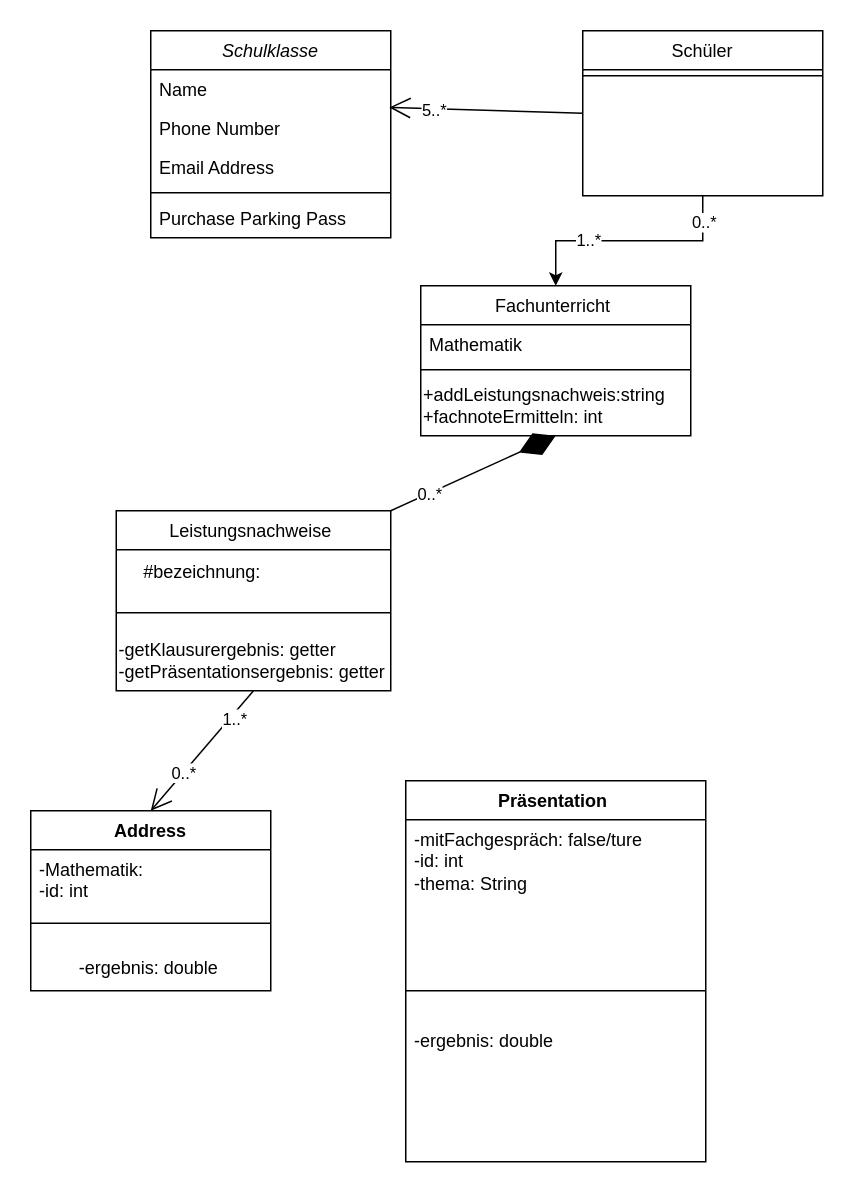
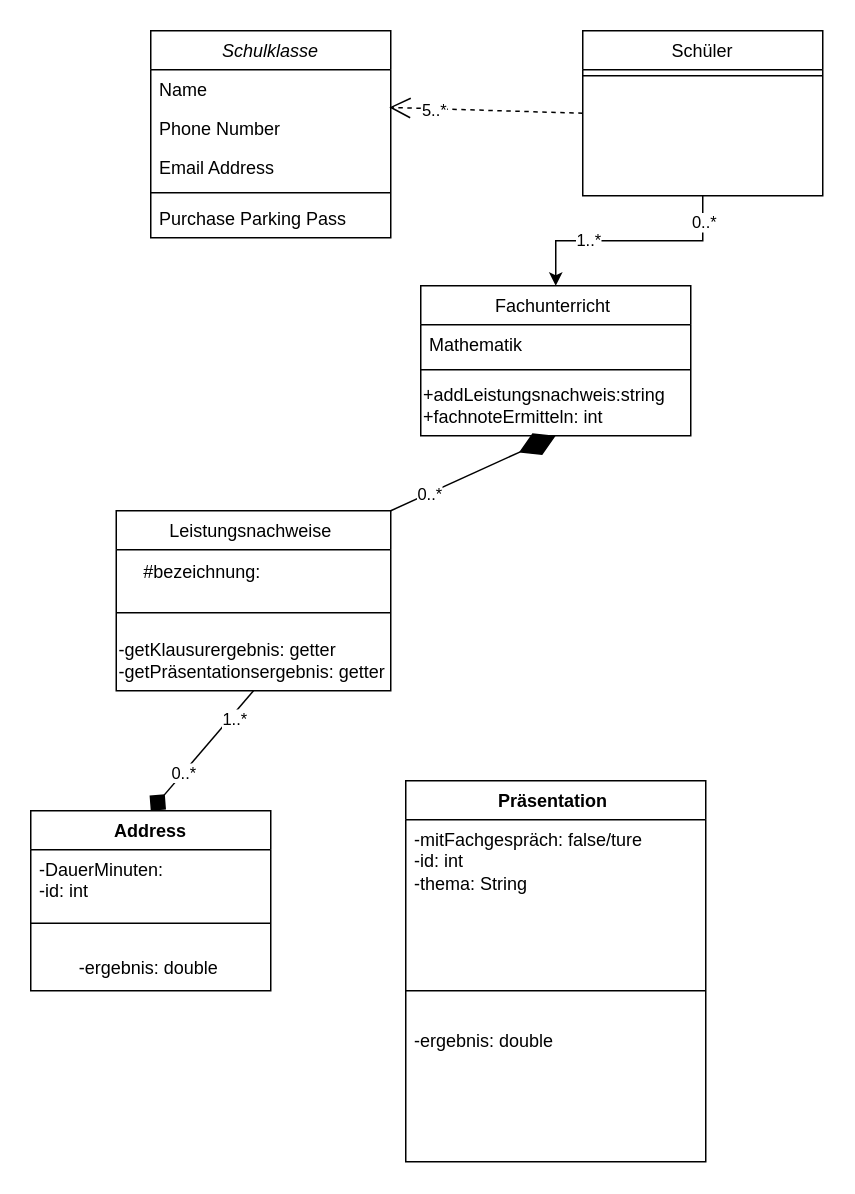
edge "Schüler" -> "Phone Number": style solid -> dashed
edge "Leistungsnachweise" -> "Address": arrowhead open -> diamond
node "-Mathematik: -id: int": label "-Mathematik: -id: int" -> "-DauerMinuten: -id: int"
